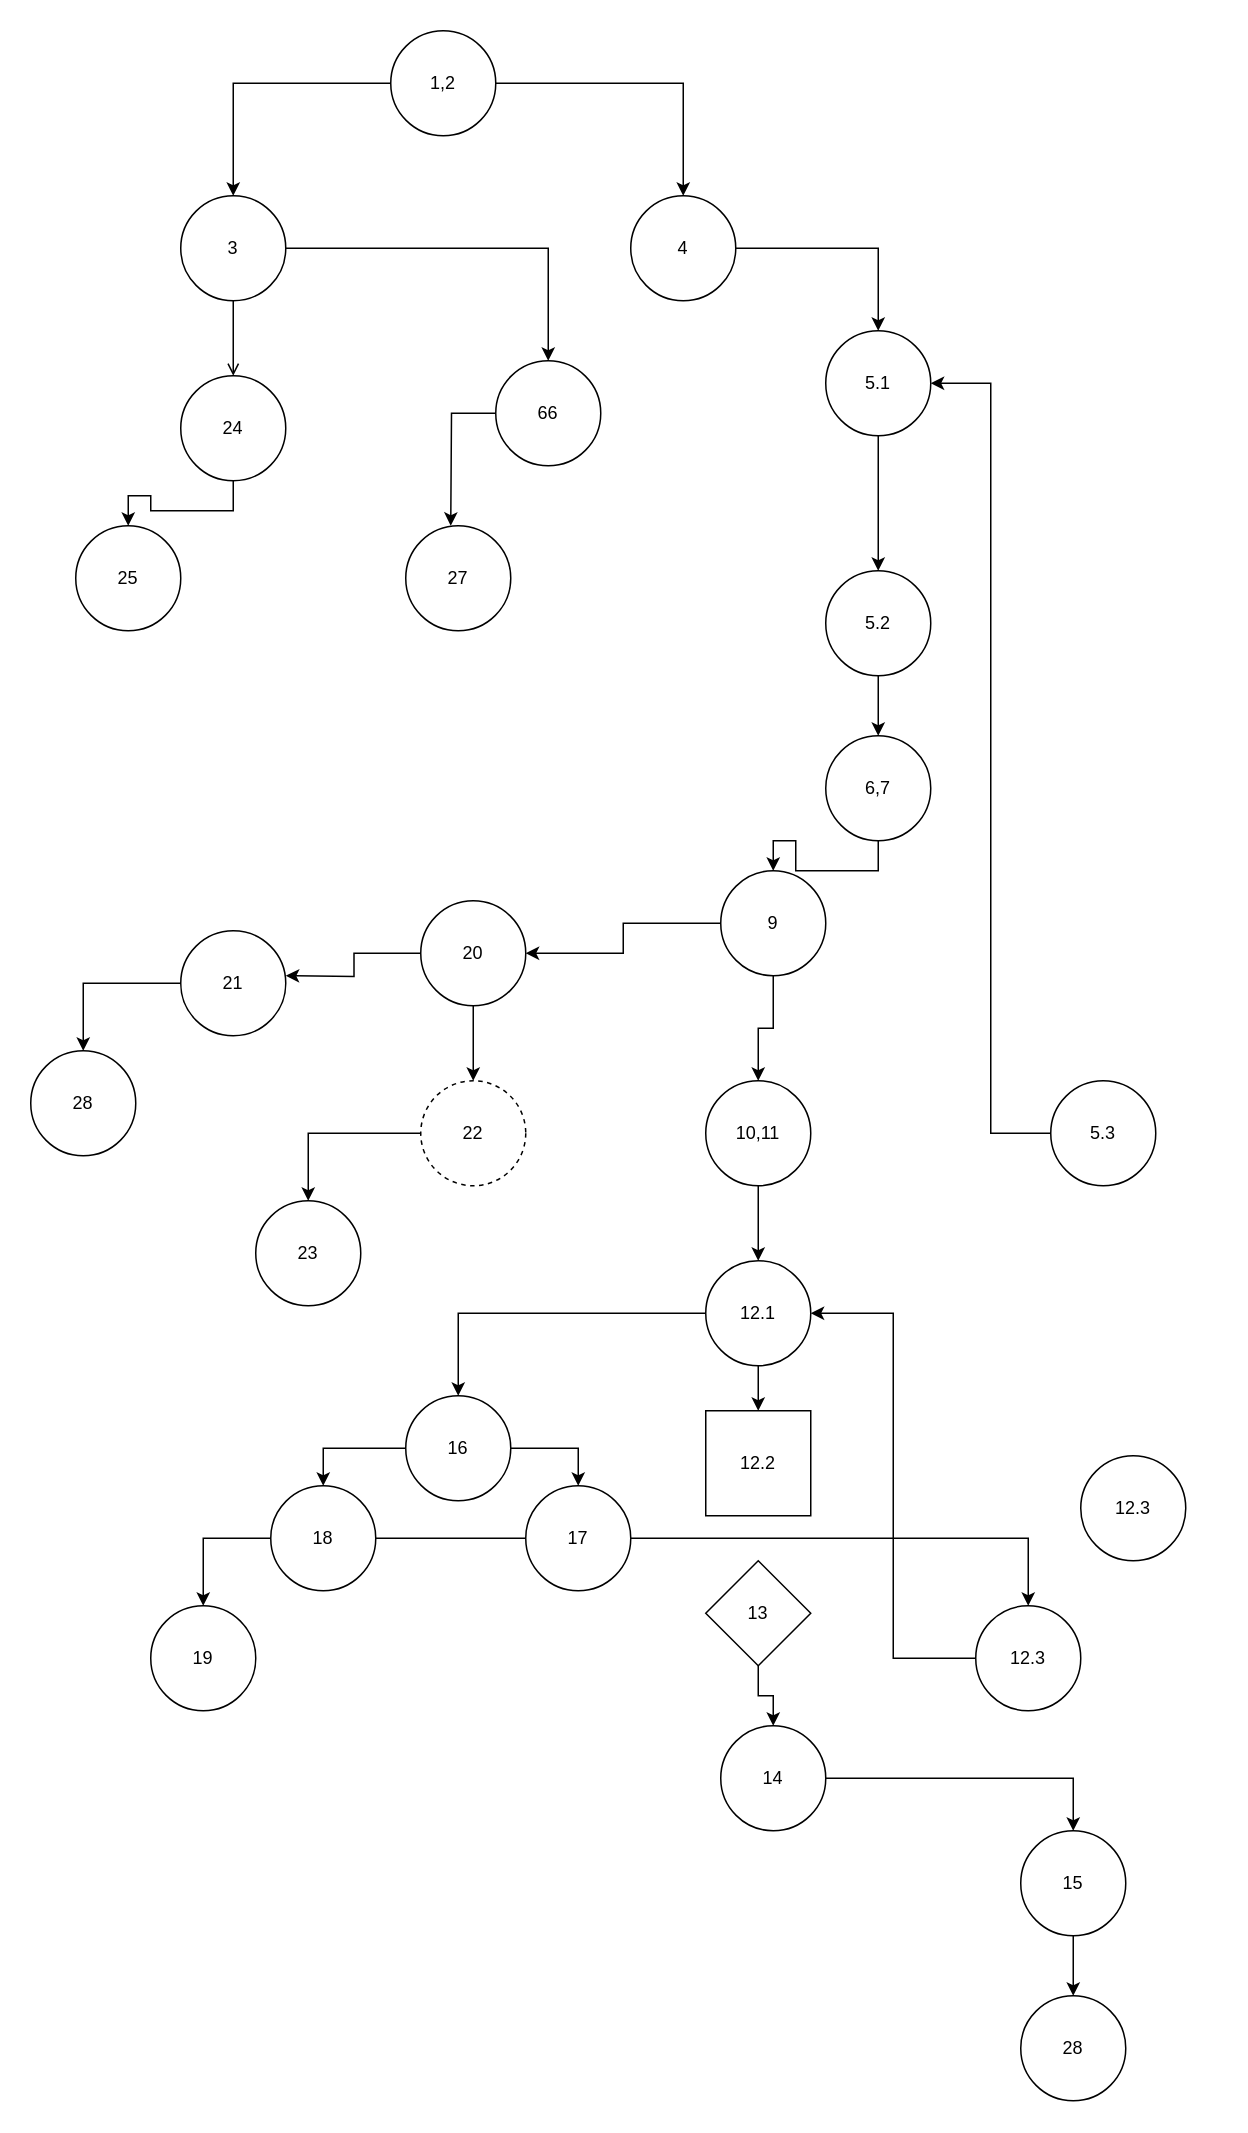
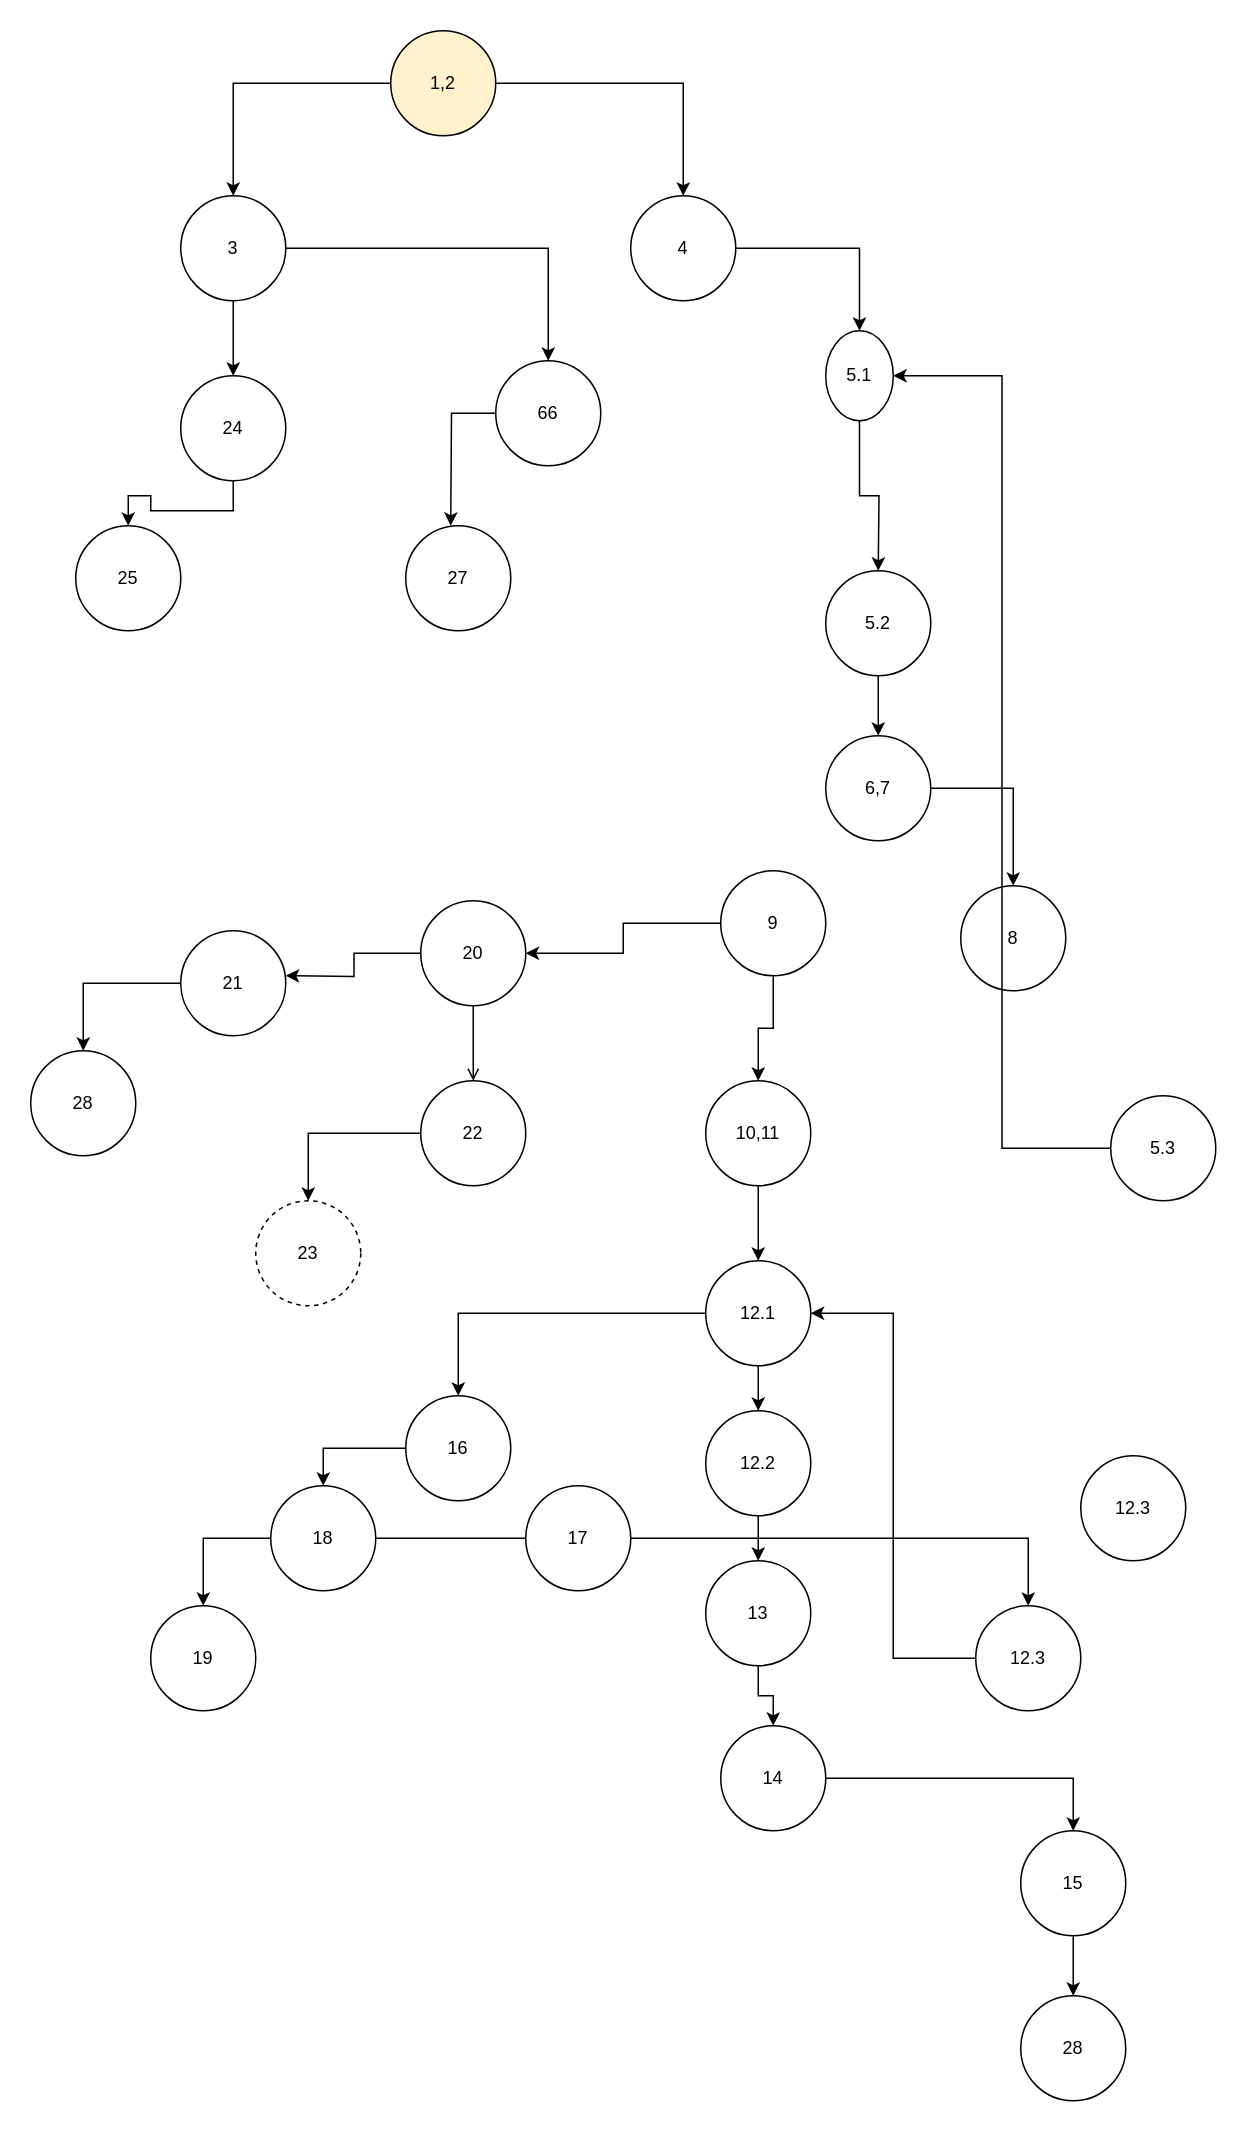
node "1,2": fillcolor #ffffff -> #fff2cc
edge "3" -> "24": arrowhead open -> classic
node "5.1": size 105x105 -> 68x90
edge "6,7" -> "8": added
edge "6,7" -> "9": removed
node "8": added
edge "20" -> "22": arrowhead classic -> open
node "22": style dashed -> solid
node "5.3": moved (1103, 1133) -> (1163, 1148)
node "23": style solid -> dashed
edge "16" -> "17": removed
node "12.2": shape rectangle -> ellipse
edge "12.2" -> "13": added
node "13": shape diamond -> ellipse
